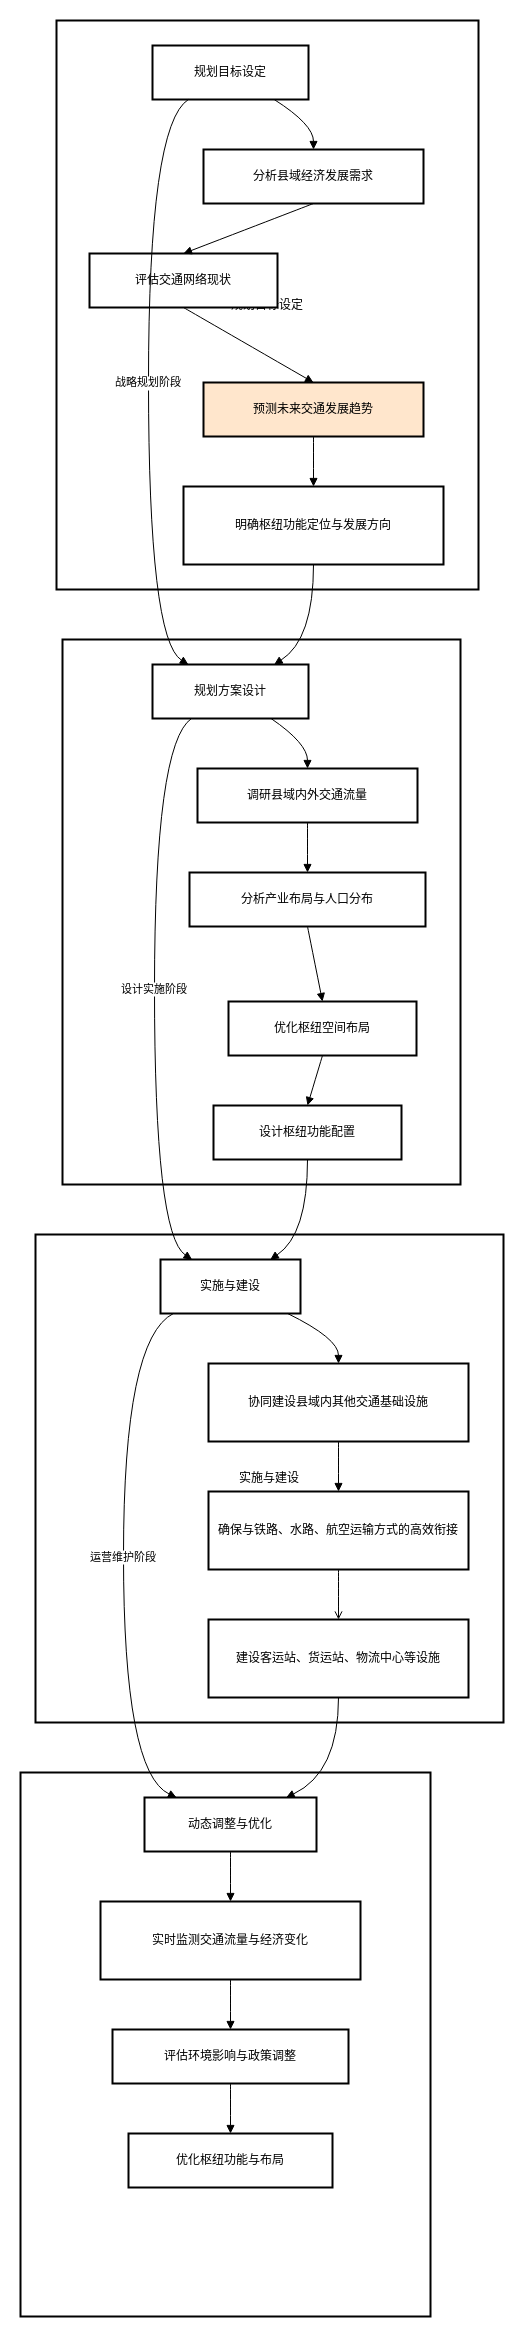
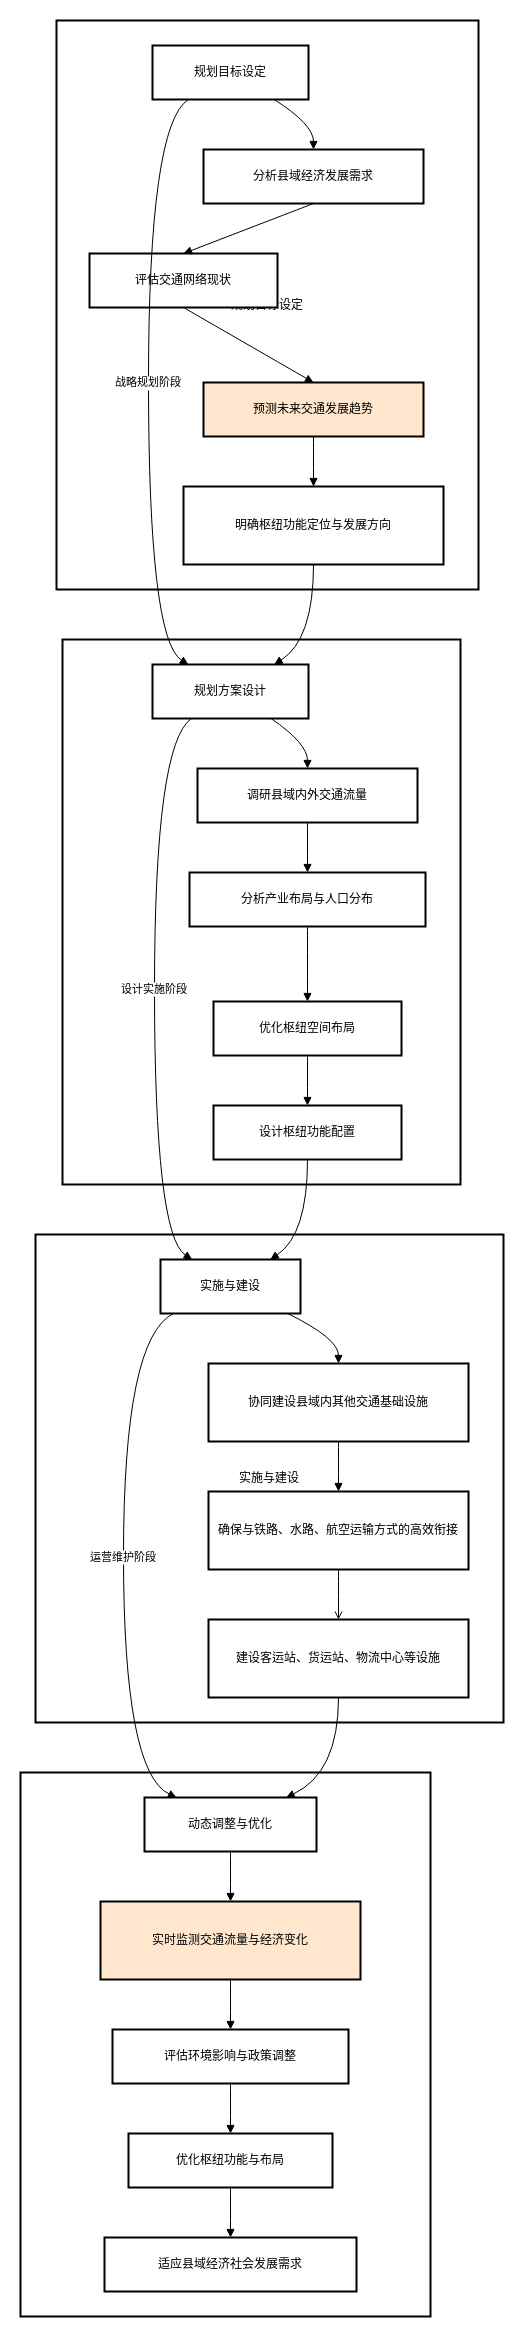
node "优化枢纽空间布局": moved (323, 1029) -> (308, 1029)
node "实时监测交通流量与经济变化": fillcolor #ffffff -> #ffe6cc
edge "优化枢纽功能与布局" -> "适应县域经济社会发展需求": added
node "适应县域经济社会发展需求": added
